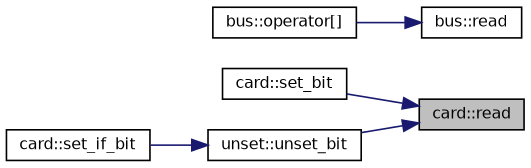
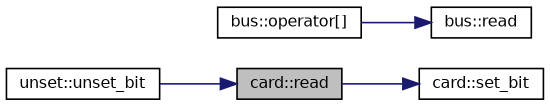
edge "card::set_bit" -> "card::read": reversed
node "card::set_if_bit": removed
